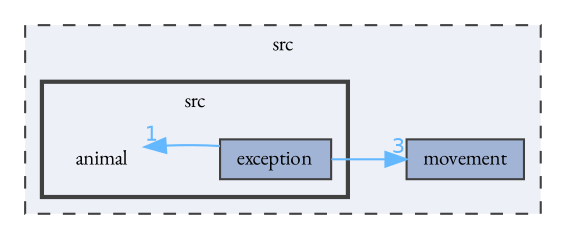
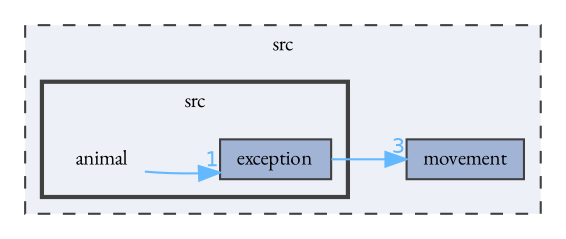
edge "exception" -> "animal": reversed
